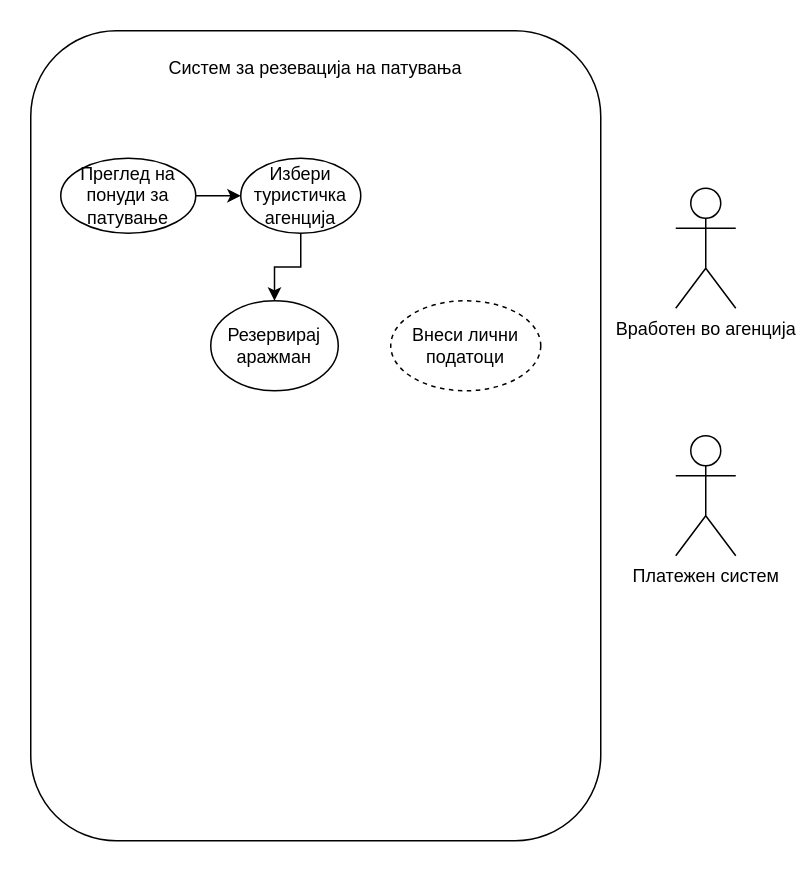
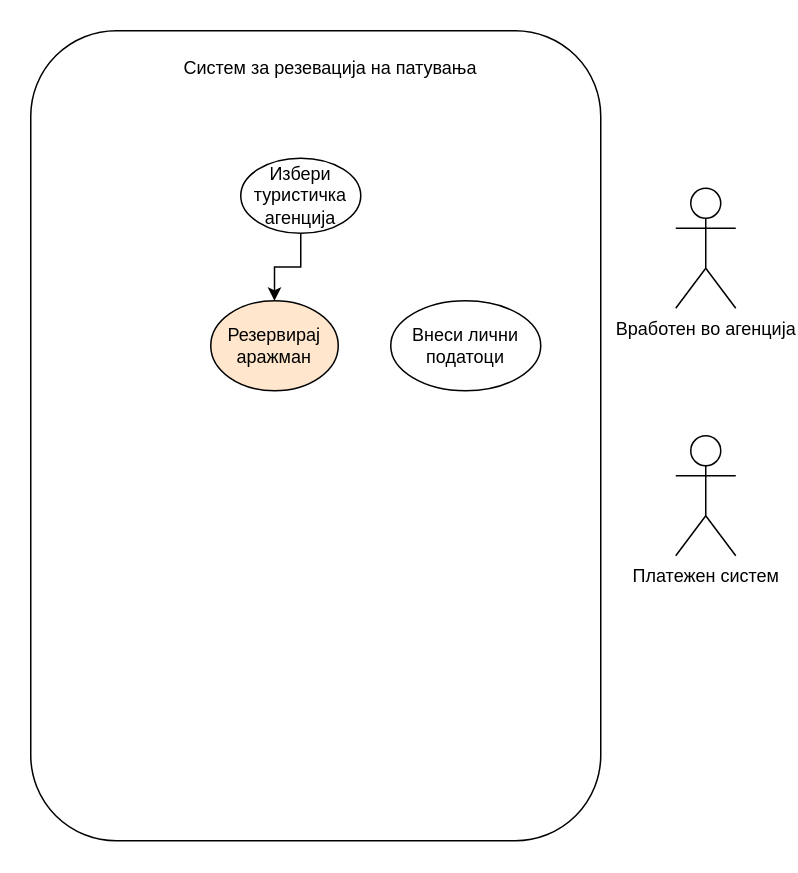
node "Систем за резевација на патувања": moved (316, 68) -> (331, 68)
node "Преглед на понуди за патување": removed
edge "Преглед на понуди за патување" -> "Избери туристичка агенција": removed
node "Резервирај аражман": fillcolor #ffffff -> #ffe6cc
node "Внеси лични податоци": style dashed -> solid
